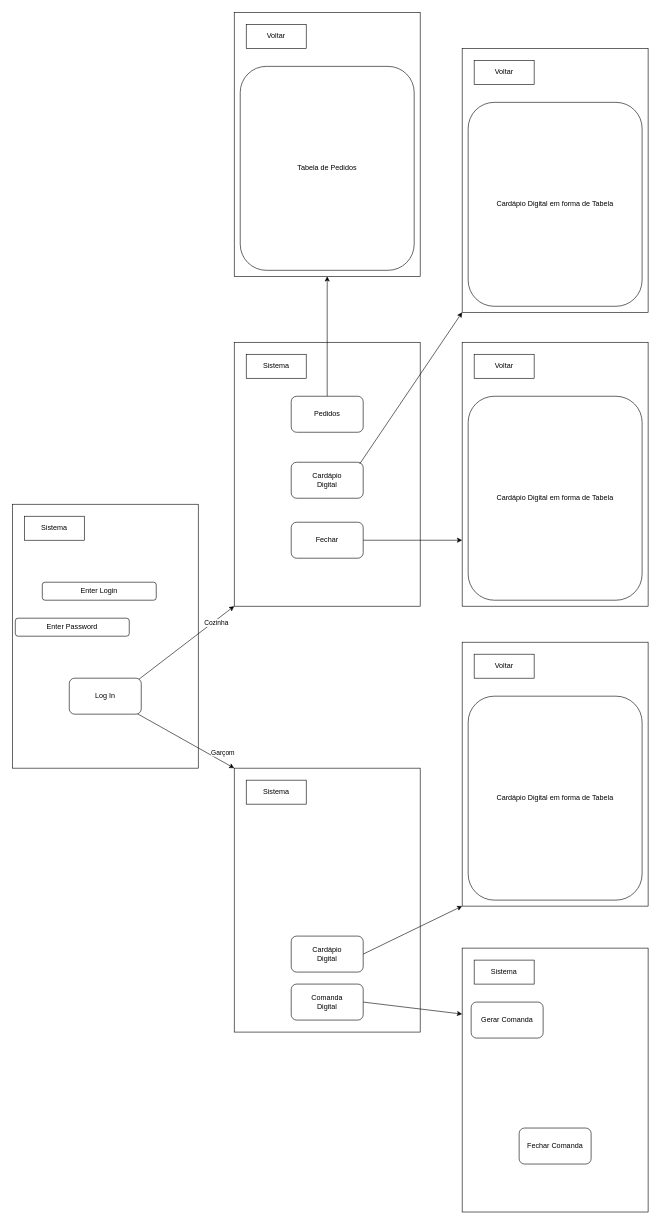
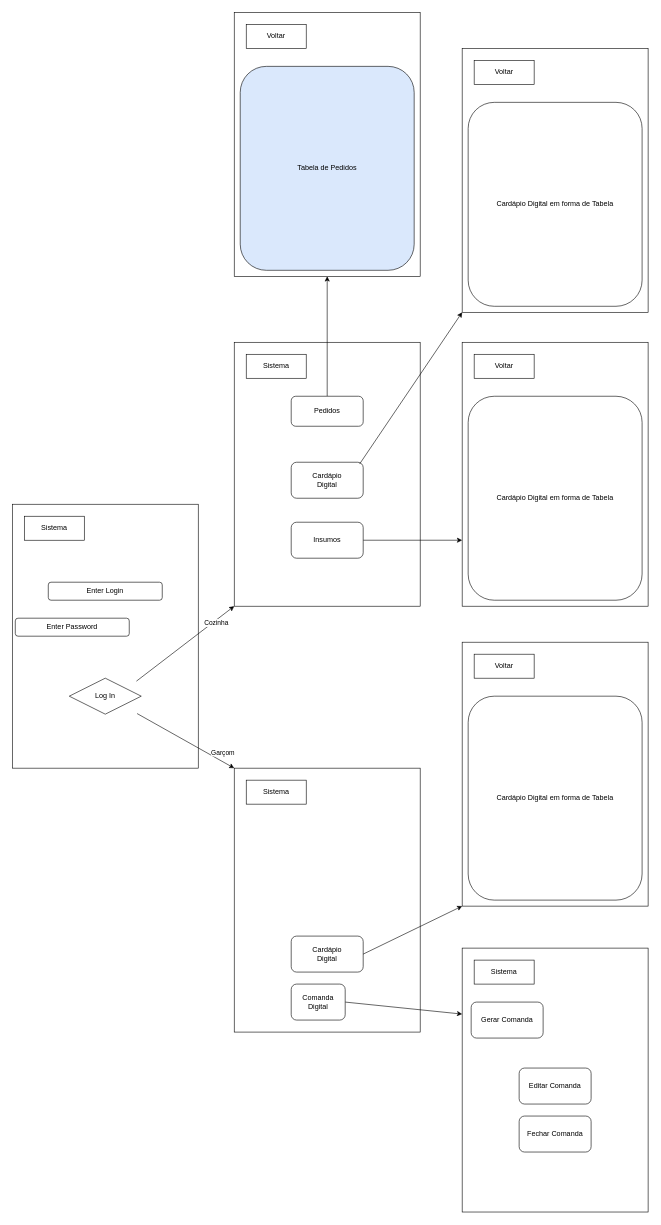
node "Tabela de Pedidos": fillcolor #ffffff -> #dae8fc
node "Pedidos": size 72x36 -> 72x30
node "Fechar": label "Fechar" -> "Insumos"
node "Enter Login": moved (99, 591) -> (105, 591)
node "Log In": shape rounded rectangle -> diamond
node "Comanda Digital": size 72x36 -> 54x36
node "Editar Comanda": added
node "Fechar Comanda": moved (555, 1146) -> (555, 1134)
